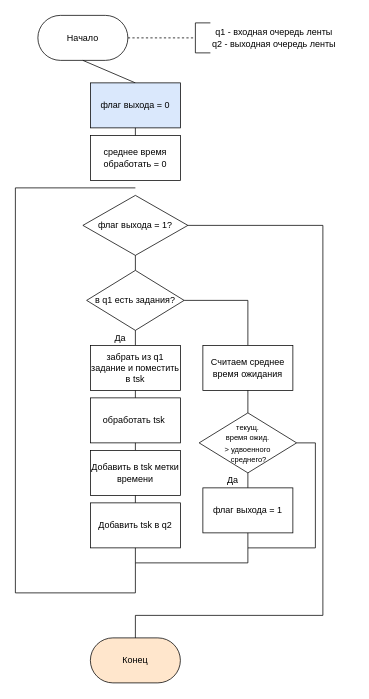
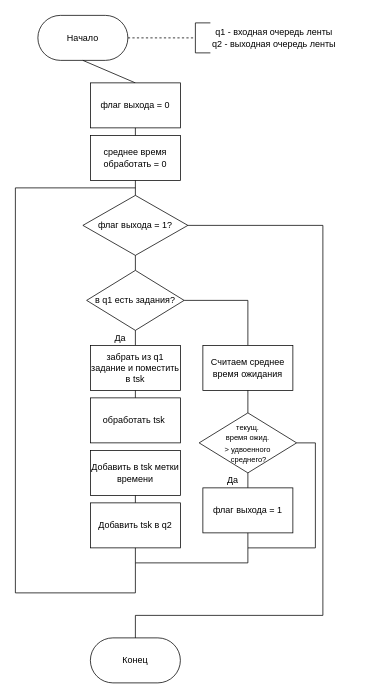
node "флаг выхода = 0": fillcolor #dae8fc -> #ffffff
edge "среднее время обработать = 0" -- "флаг выхода = 1?": added
edge "обработать tsk" -- "Добавить в tsk метки времени": removed
node "Конец": fillcolor #ffe6cc -> #ffffff
